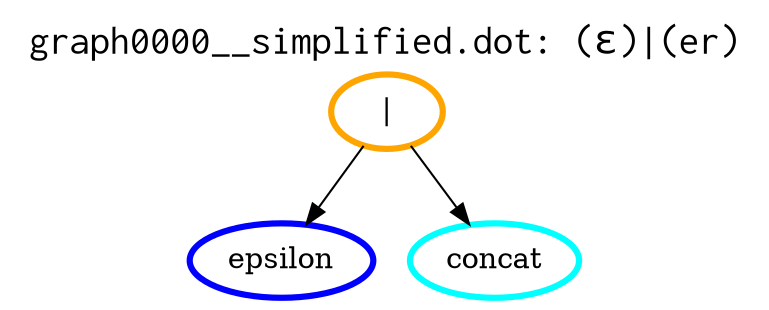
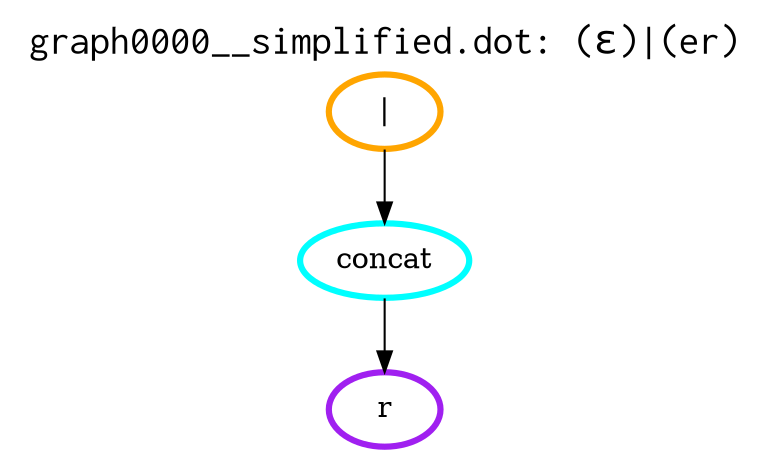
node "epsilon": removed
node "r": added
